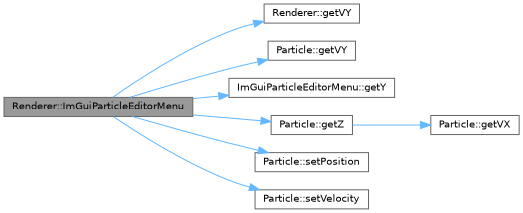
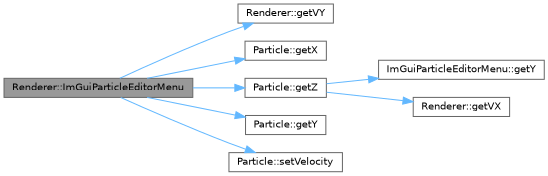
node "Particle::getVY": label "Particle::getVY" -> "Particle::getX"
edge "Renderer::ImGuiParticleEditorMenu" -> "ImGuiParticleEditorMenu::getY": now "Particle::getZ" -> "ImGuiParticleEditorMenu::getY"
node "Particle::getVX": label "Particle::getVX" -> "Renderer::getVX"
node "Particle::setPosition": label "Particle::setPosition" -> "Particle::getY"
